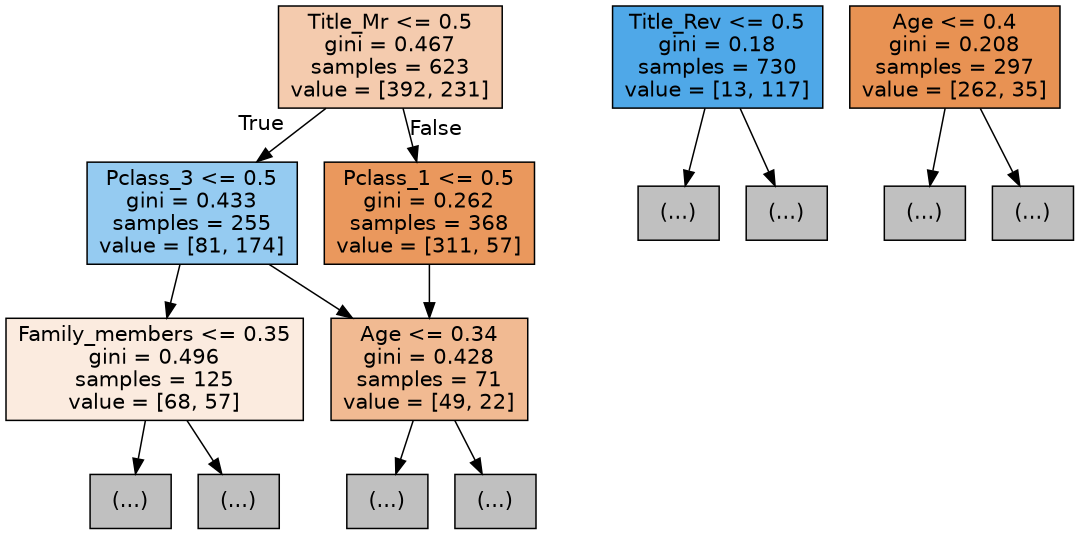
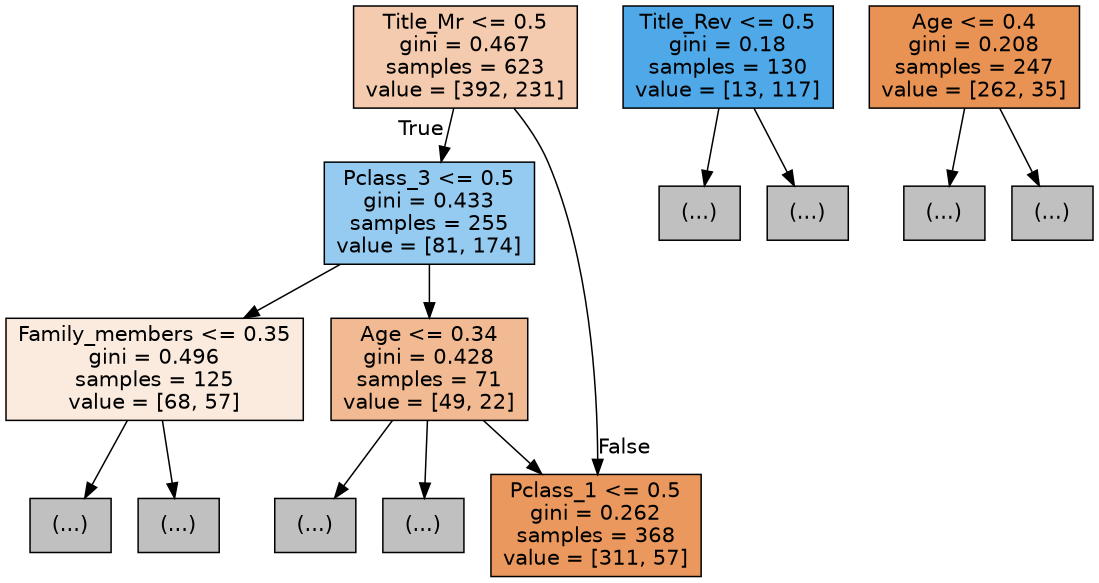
node "Title_Rev <= 0.5 gini = 0.18 samples = 730 value = [13, 117]": label "Title_Rev <= 0.5 gini = 0.18 samples = 730 value = [13, 117]" -> "Title_Rev <= 0.5 gini = 0.18 samples = 130 value = [13, 117]"
node "Age <= 0.4 gini = 0.208 samples = 297 value = [262, 35]": label "Age <= 0.4 gini = 0.208 samples = 297 value = [262, 35]" -> "Age <= 0.4 gini = 0.208 samples = 247 value = [262, 35]"
edge "Pclass_1 <= 0.5 gini = 0.262 samples = 368 value = [311, 57]" -> "Age <= 0.34 gini = 0.428 samples = 71 value = [49, 22]": reversed
